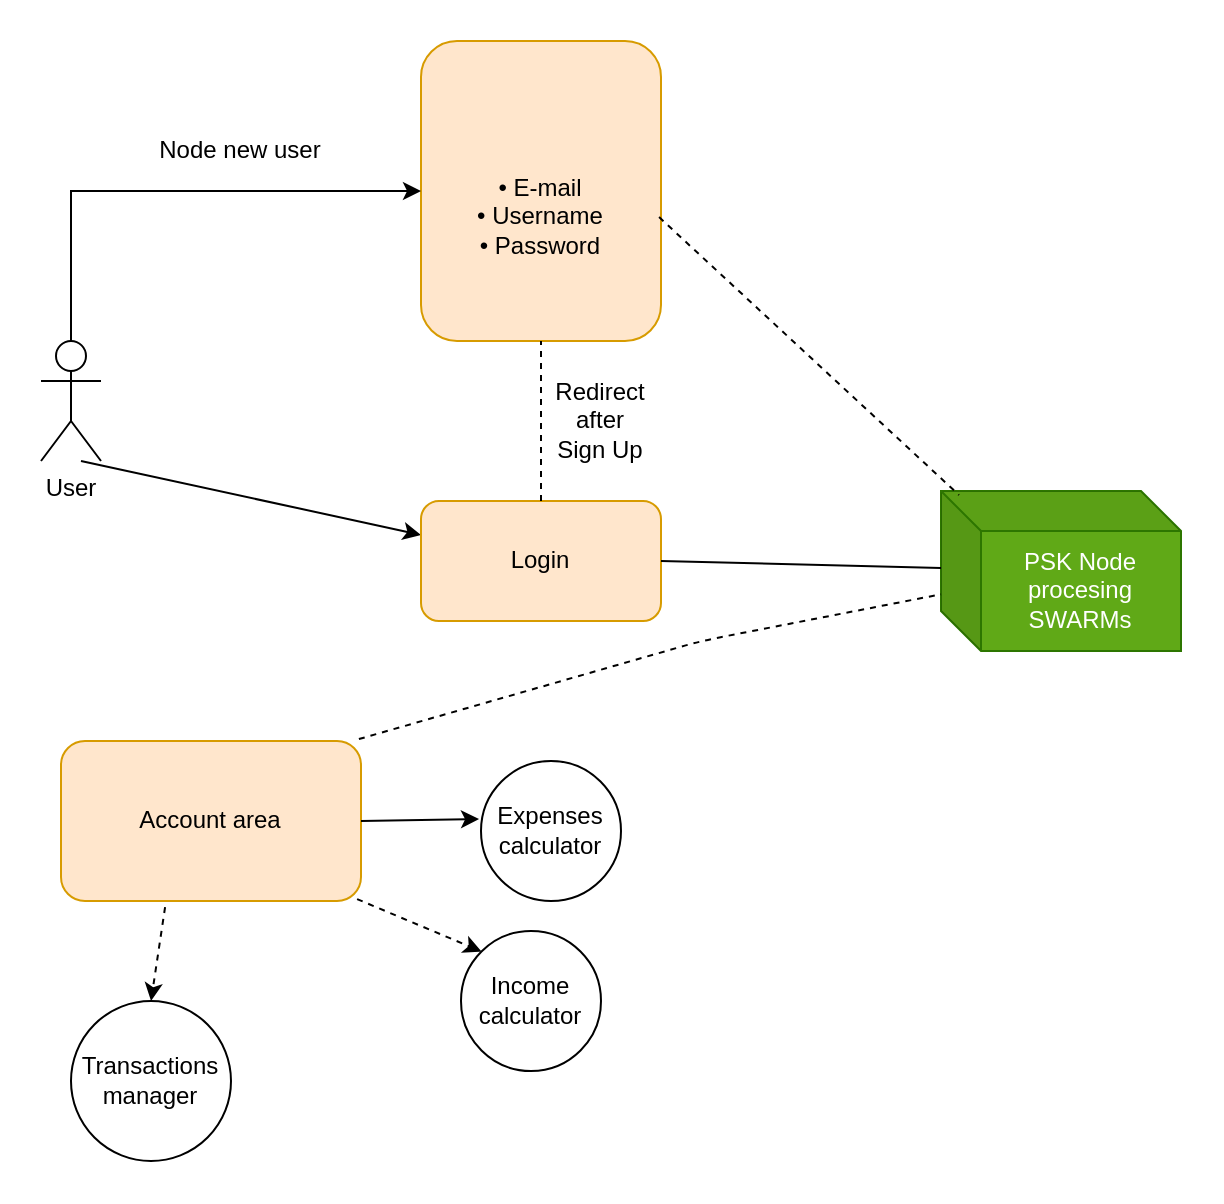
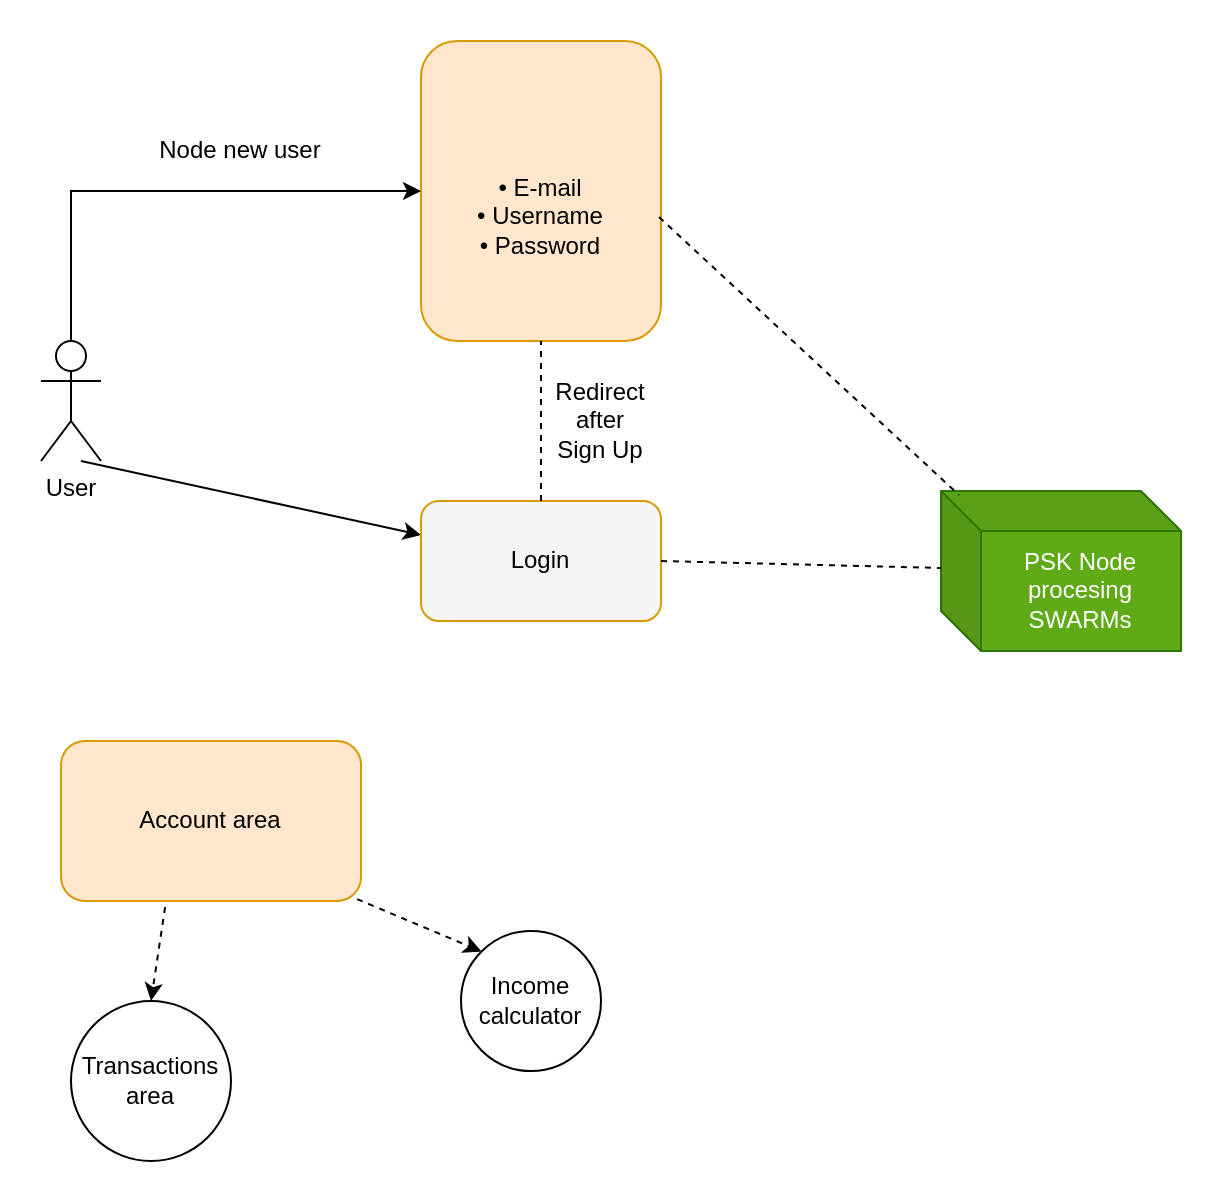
node "Login": fillcolor #ffe6cc -> #f5f5f5
edge "Login" -- "PSK Node procesing SWARMs": style solid -> dashed
edge "PSK Node procesing SWARMs" -- "Account area": removed
edge "Account area" -> "Expenses calculator": removed
node "Expenses calculator": removed
node "Transactions manager": label "Transactions manager" -> "Transactions area"
